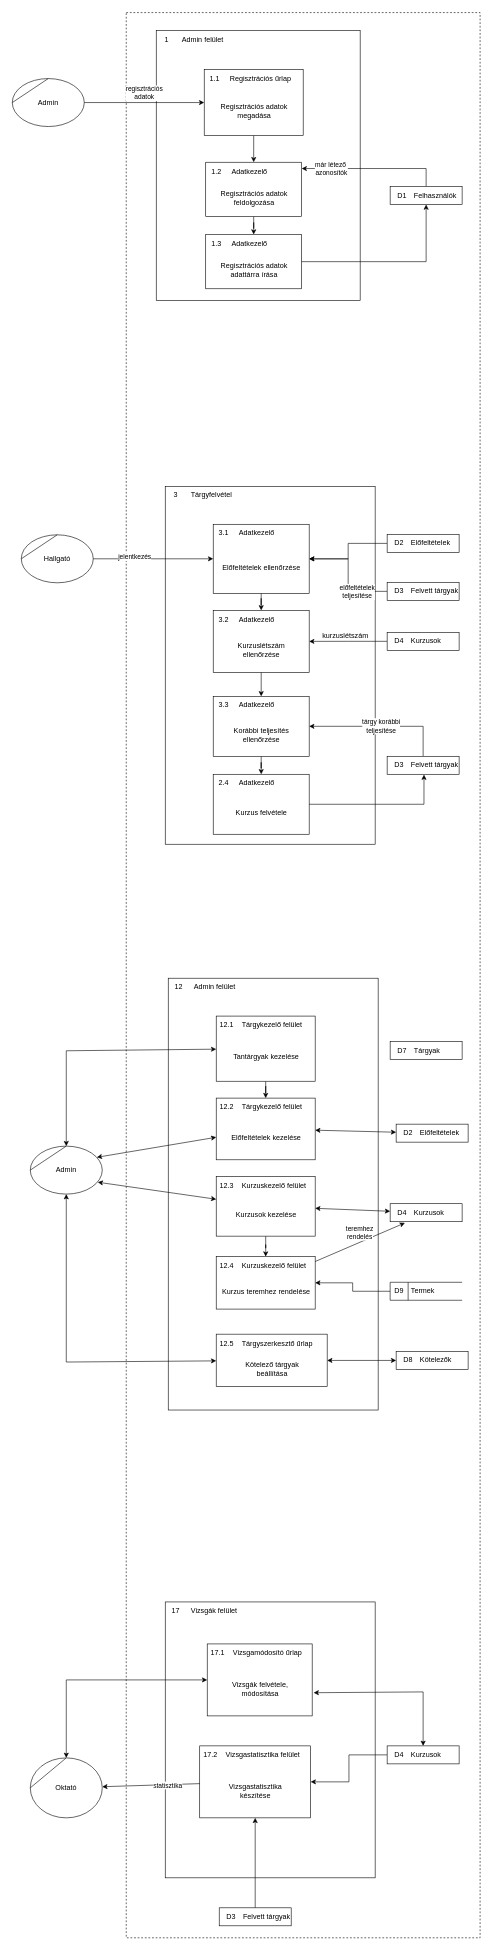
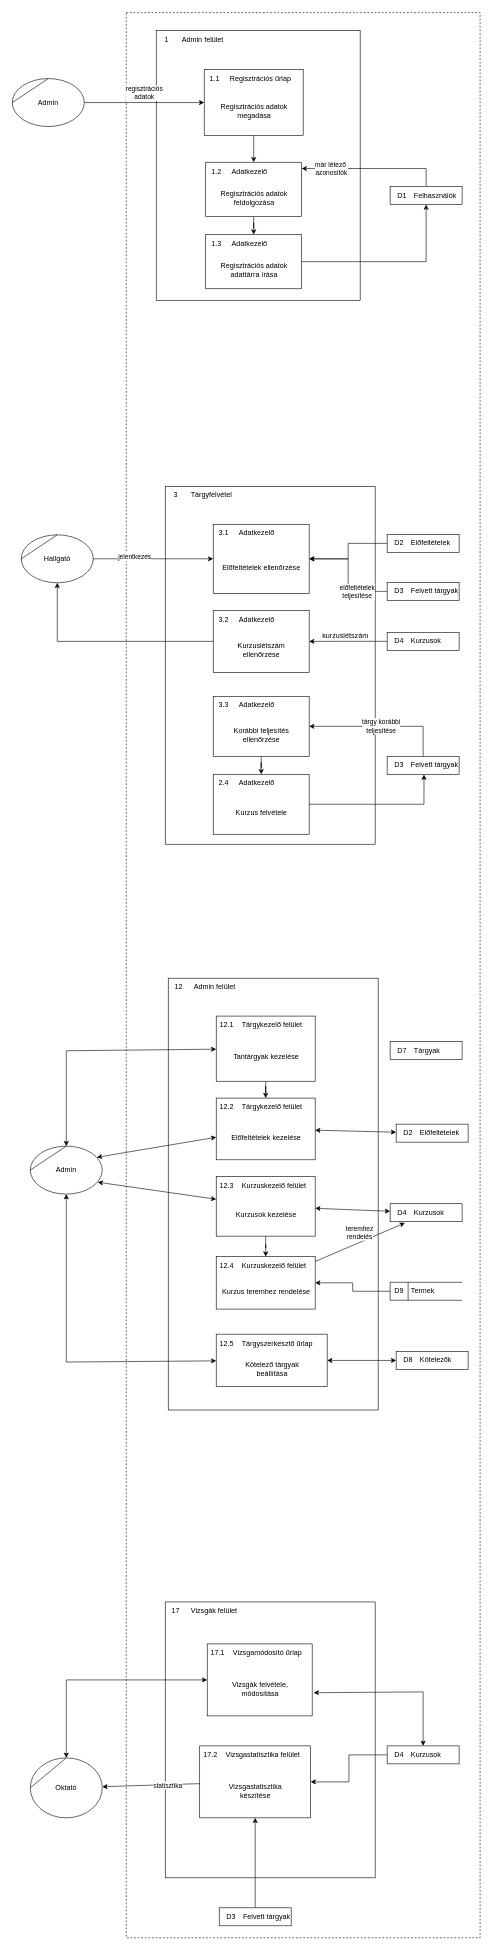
edge "Előfeltételek ellenőrzése" -> "Kurzuslétszám ellenőrzése": removed
edge "Kurzuslétszám ellenőrzése" -> "Korábbi teljesítés ellenőrzése": now "Kurzuslétszám ellenőrzése" -> "Hallgató"
